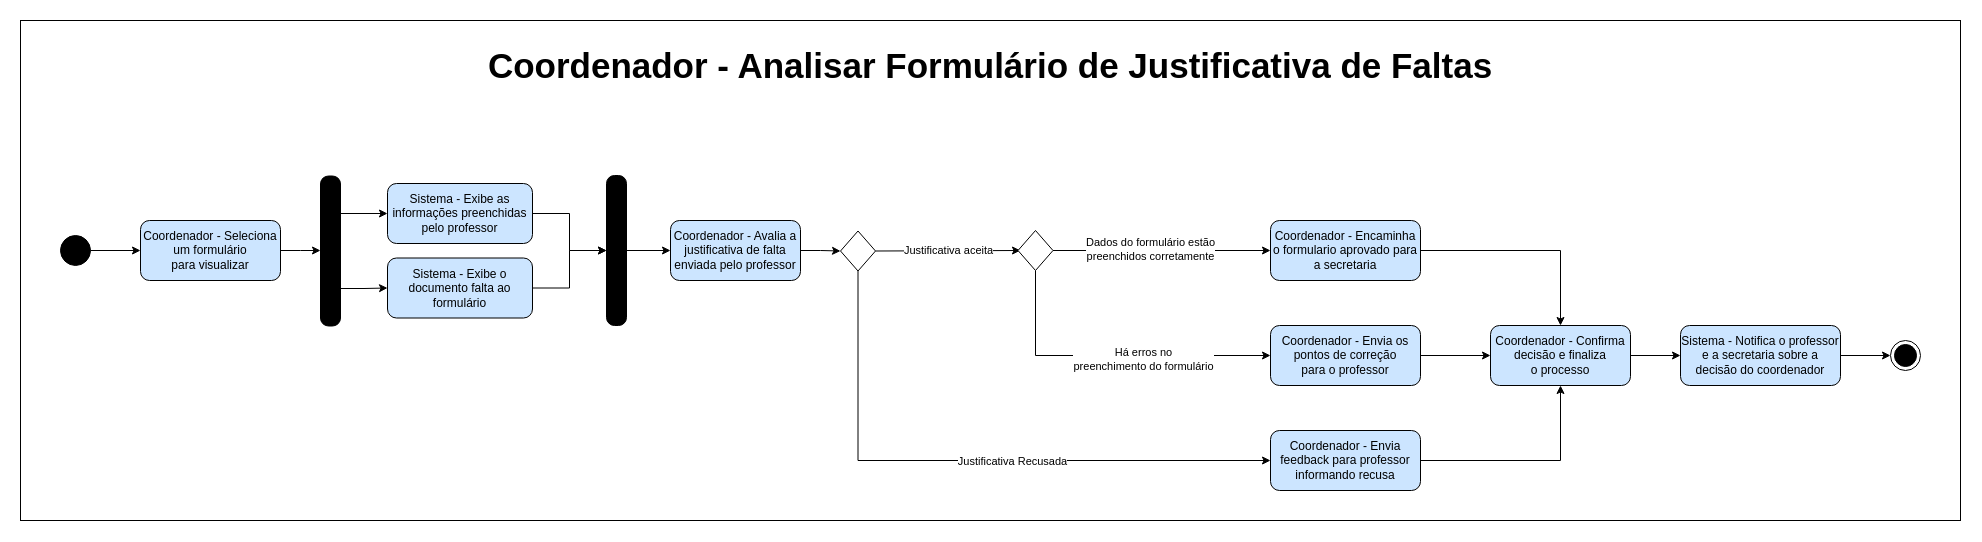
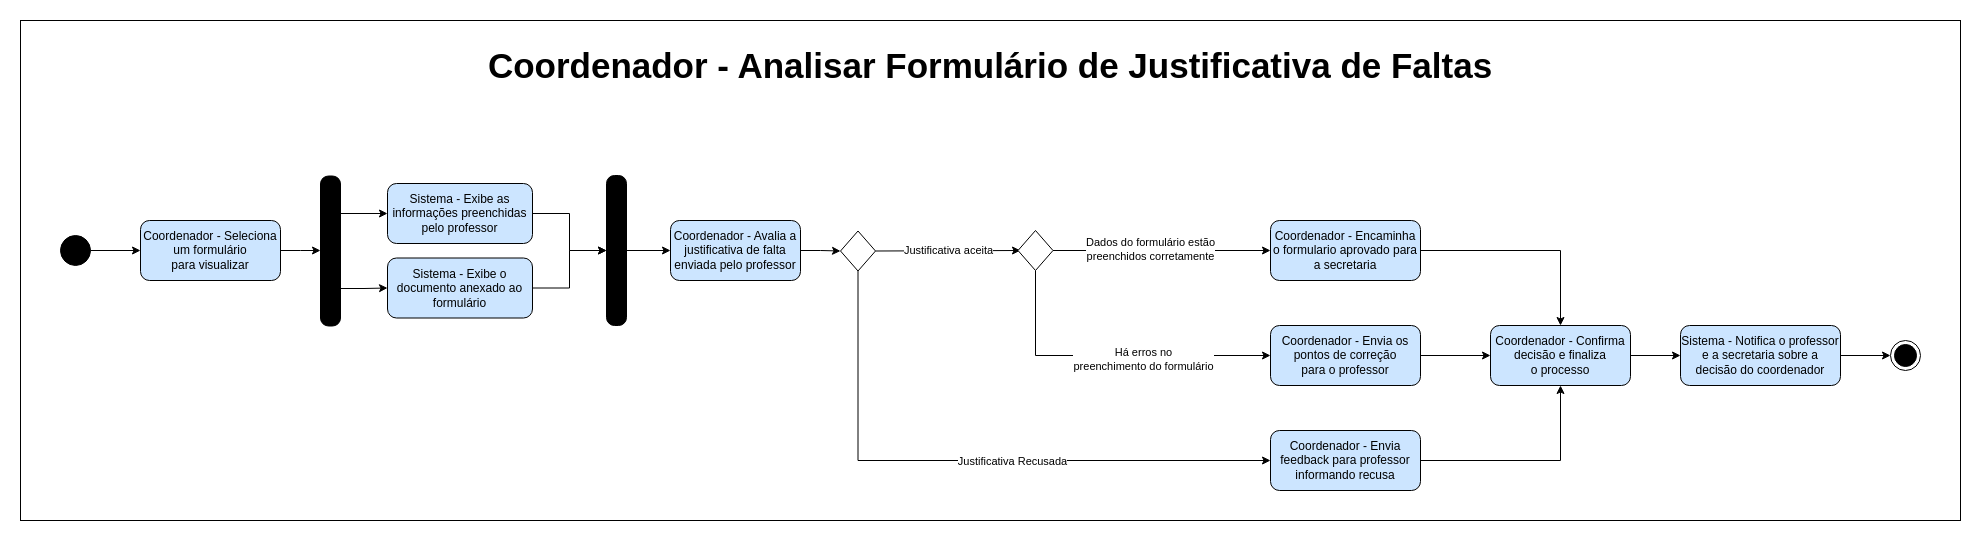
node "Sistema - Exibe o documento falta ao formulário": label "Sistema - Exibe o documento falta ao formulário" -> "Sistema - Exibe o documento anexado ao formulário"
